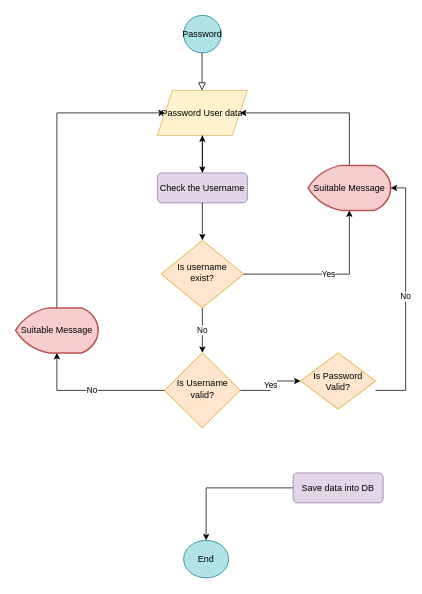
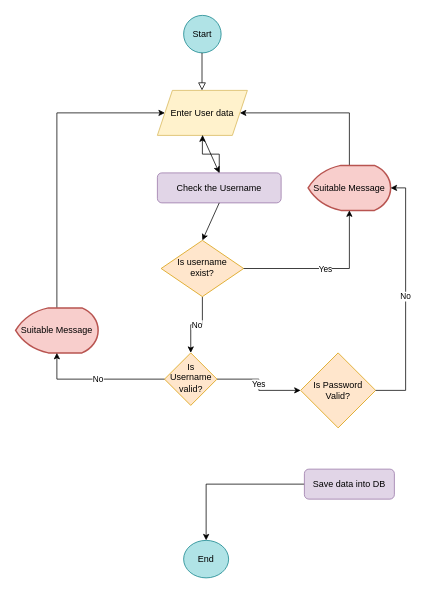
node "Password": label "Password" -> "Start"
node "Password User data": label "Password User data" -> "Enter User data"
node "Check the Username": size 90x30 -> 124x30
node "Is username exist?": size 83x68 -> 83x56
node "Is Password Valid?": size 75x56 -> 75x75
node "Is Username valid?": size 76x75 -> 53x53
node "Save data into DB": moved (338, 488) -> (349, 484)
